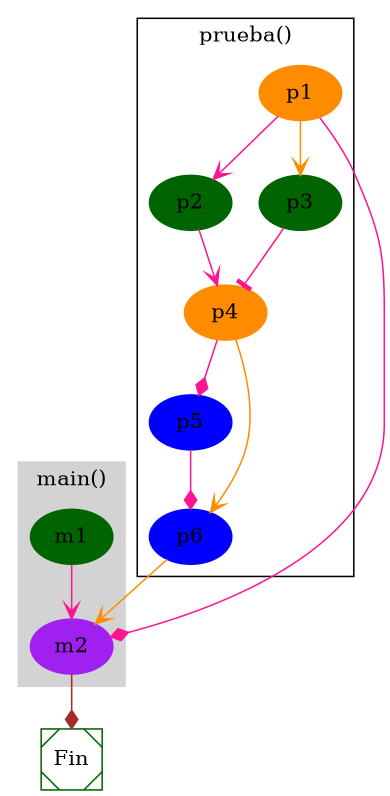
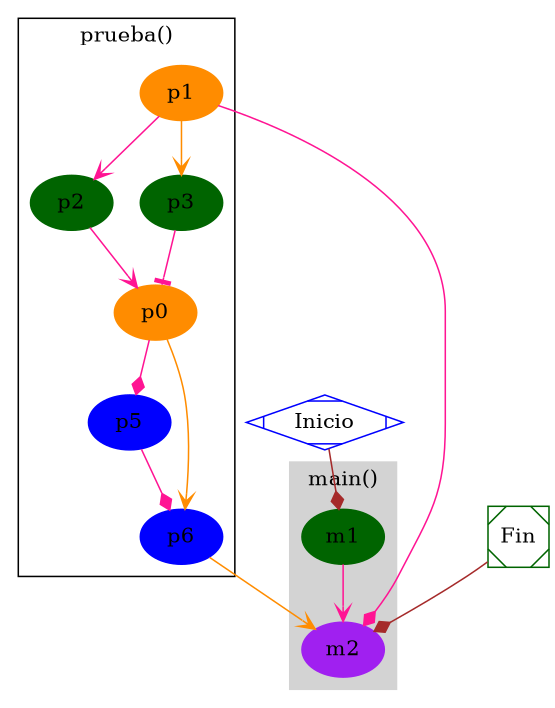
node "p4": label "p4" -> "p0"
node "Inicio": added
edge "m2" -> "Fin": reversed
